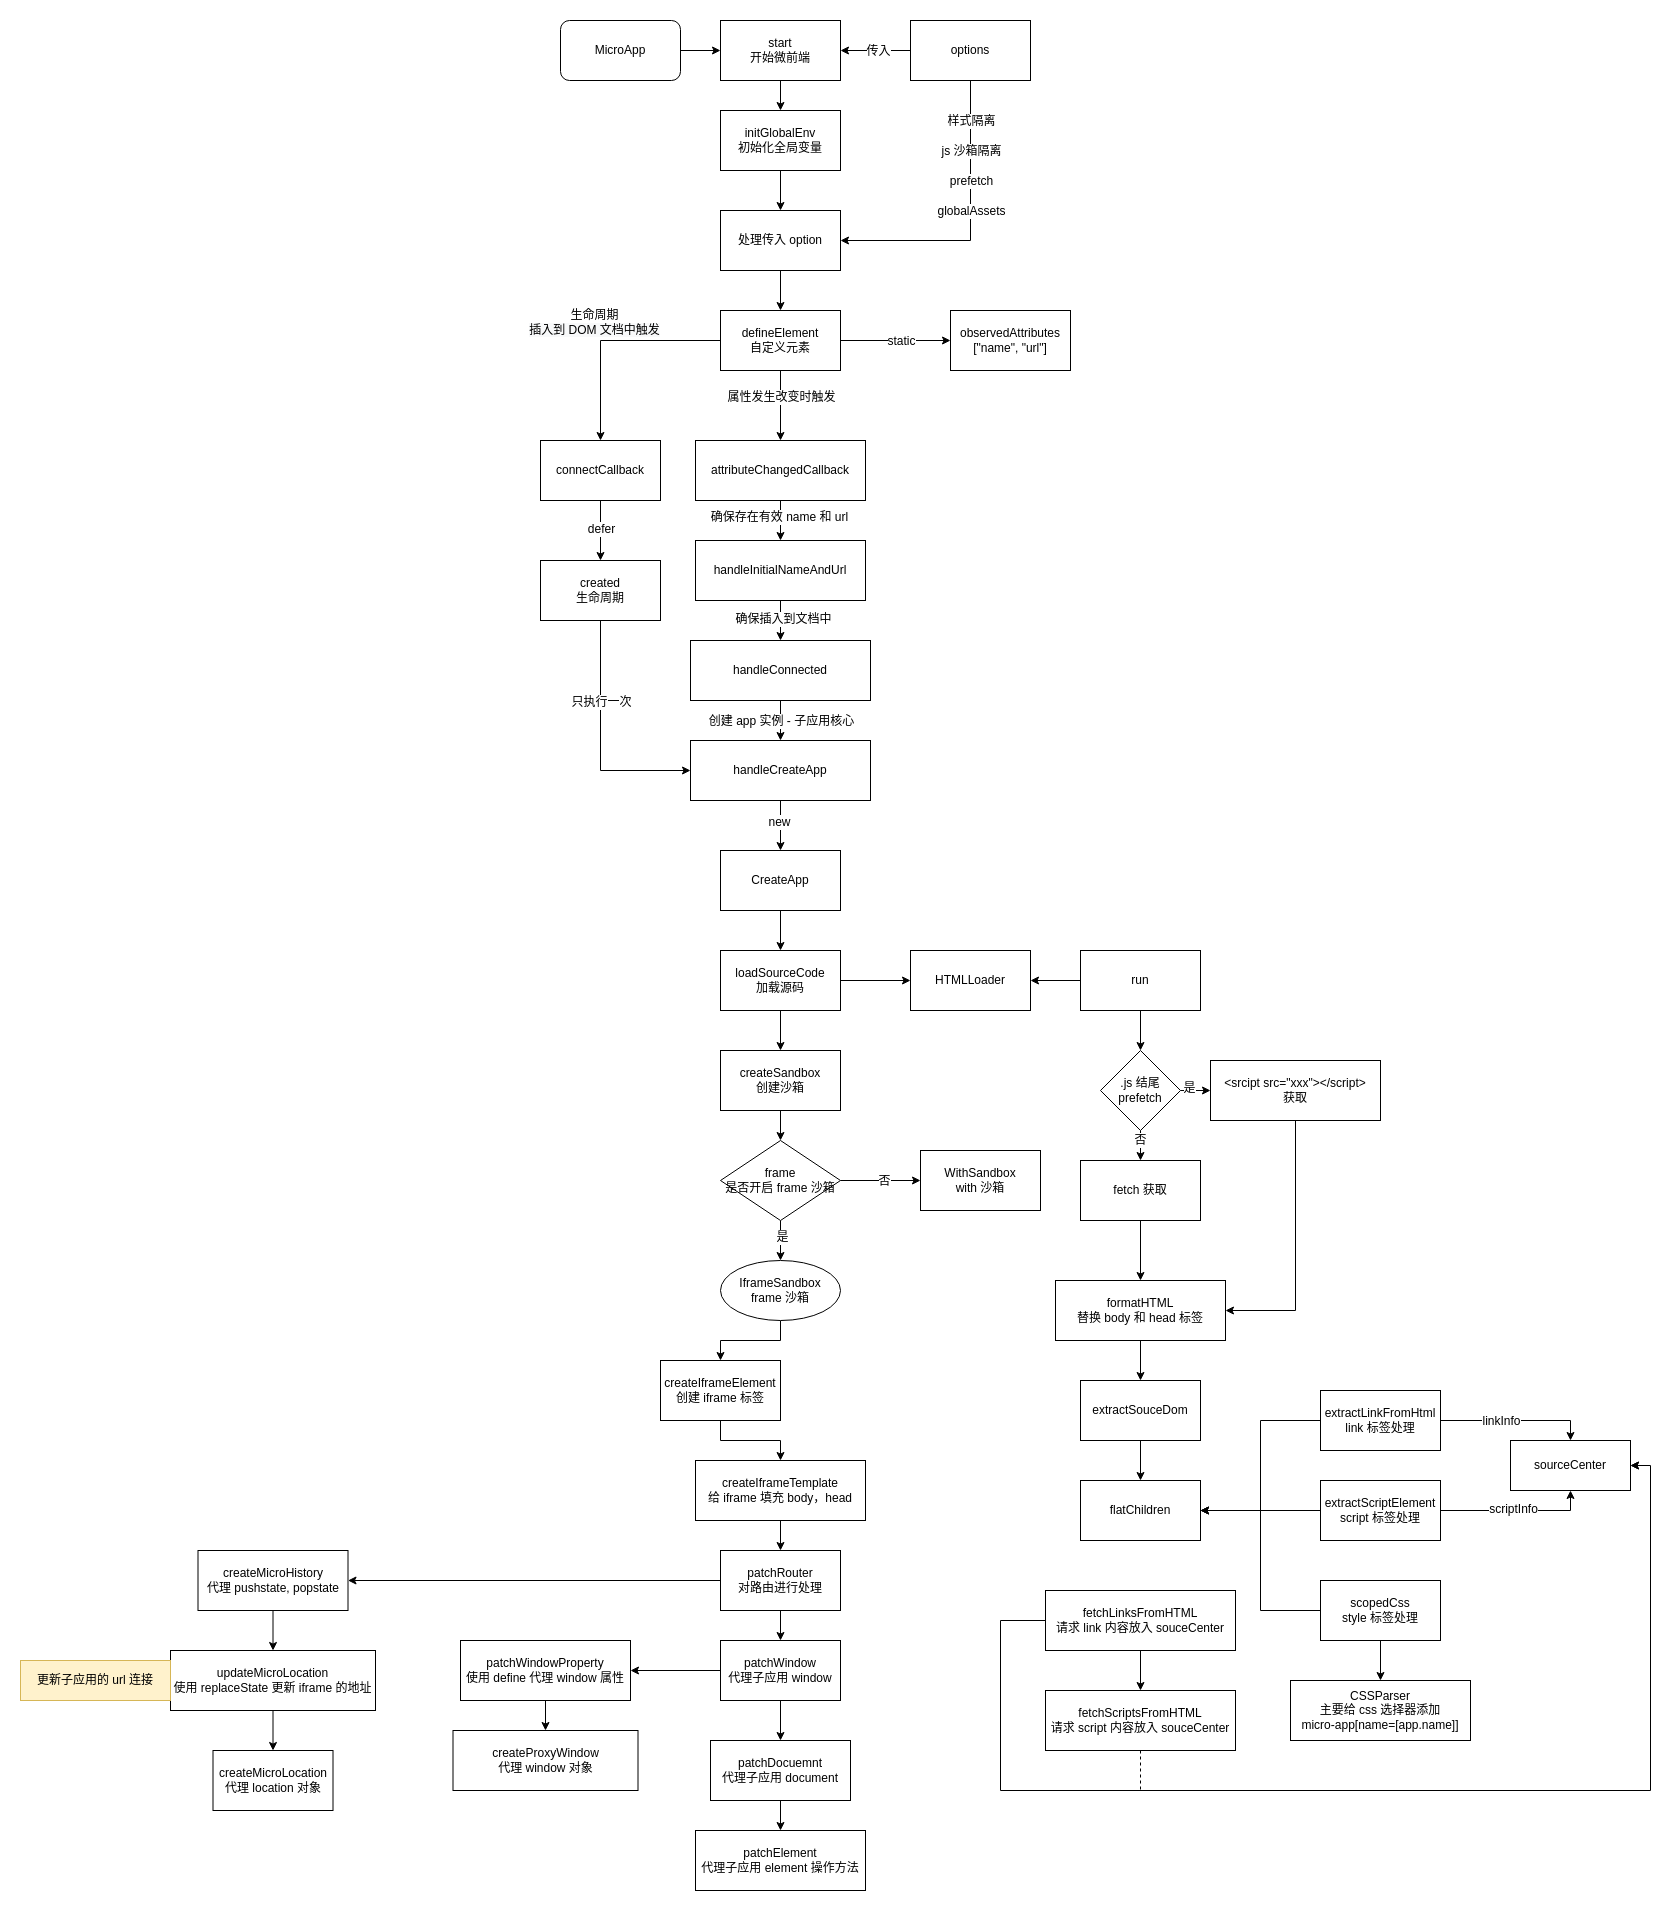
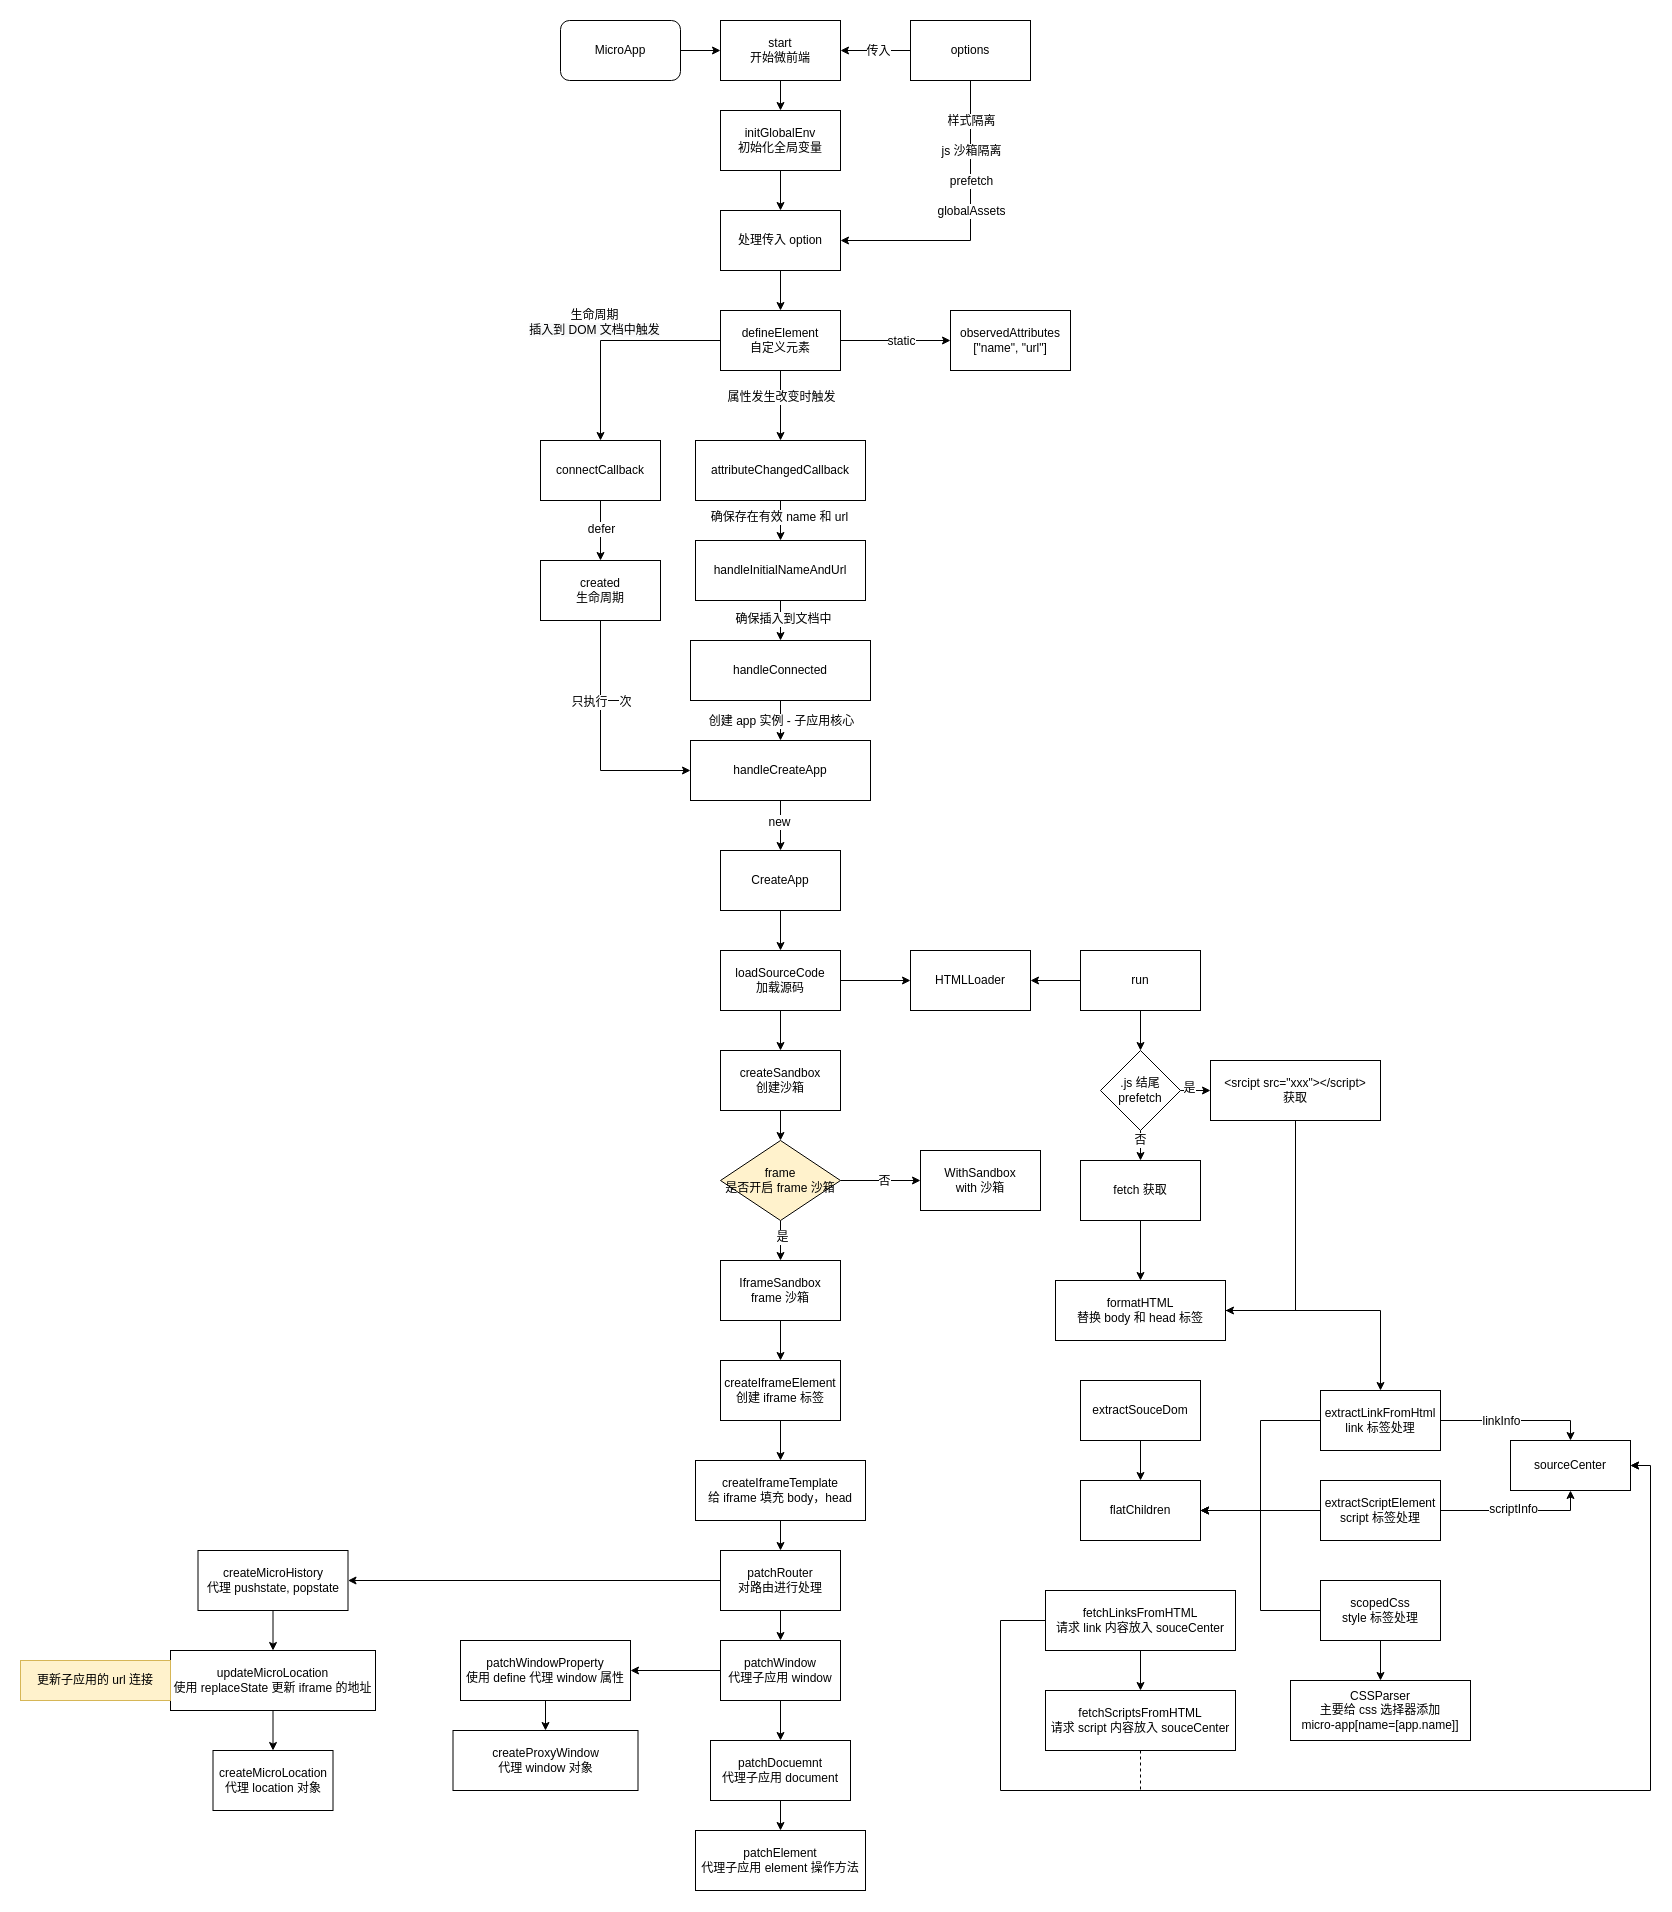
node "frame 是否开启 frame 沙箱": fillcolor #ffffff -> #fff2cc
node "IframeSandbox frame 沙箱": shape ellipse -> rectangle
edge "formatHTML 替换 body 和 head 标签" -> "extractSouceDom": now "formatHTML 替换 body 和 head 标签" -> "extractLinkFromHtml link 标签处理"
node "createIframeElement 创建 iframe 标签": moved (721, 1391) -> (781, 1391)
